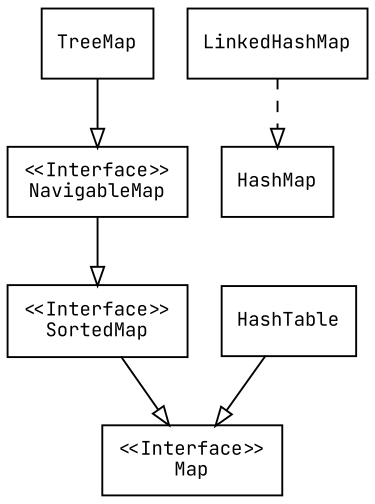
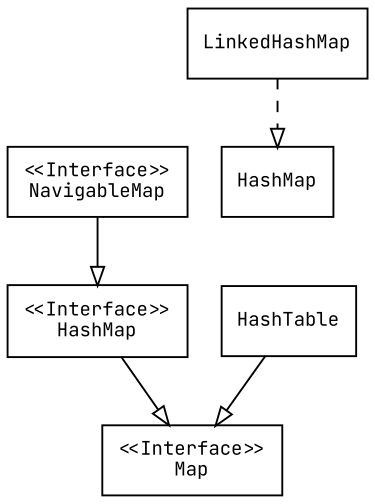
node "TreeMap": removed
node "<<Interface>> SortedMap": label "<<Interface>> SortedMap" -> "<<Interface>> HashMap"
